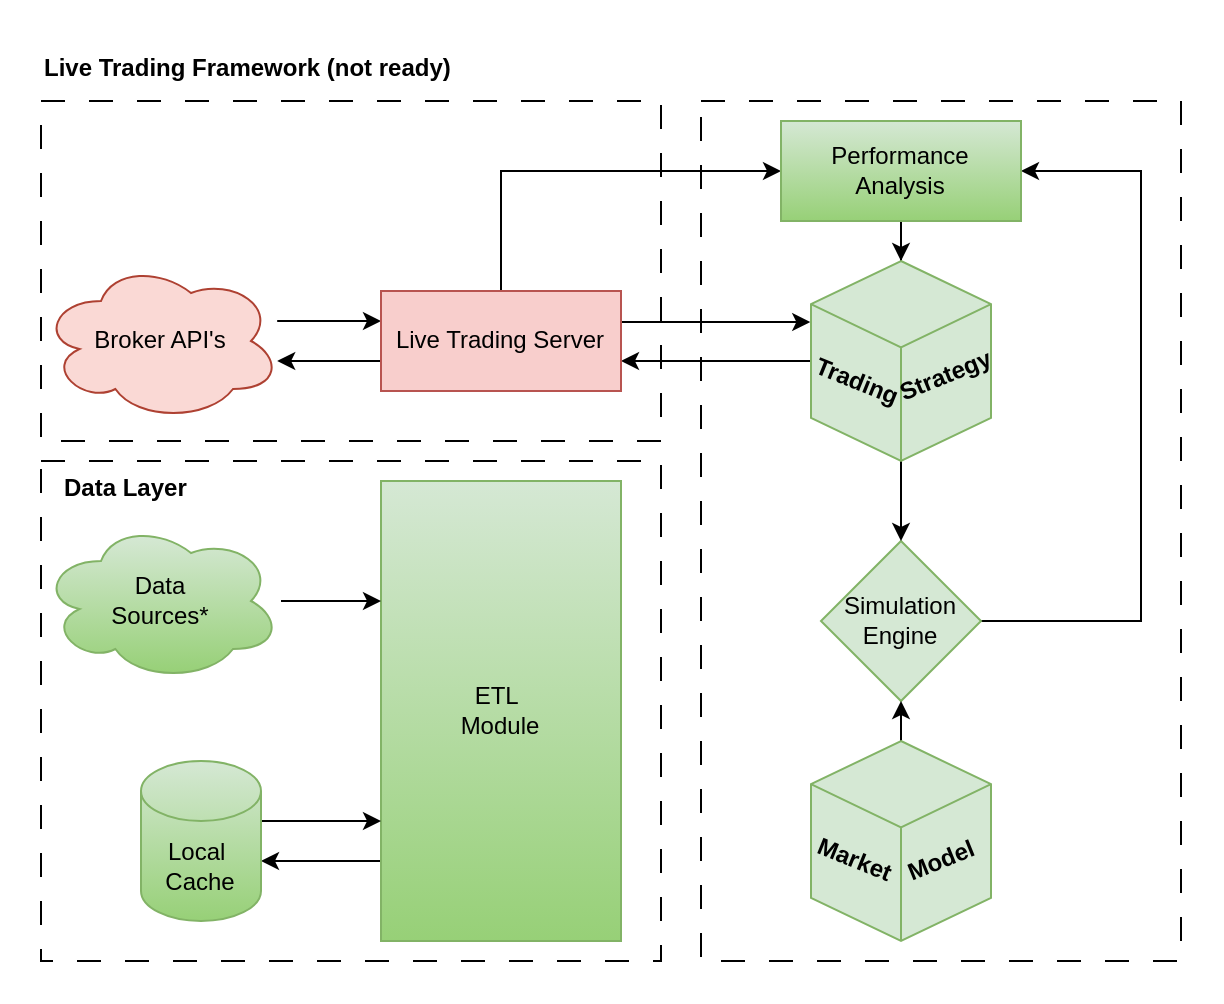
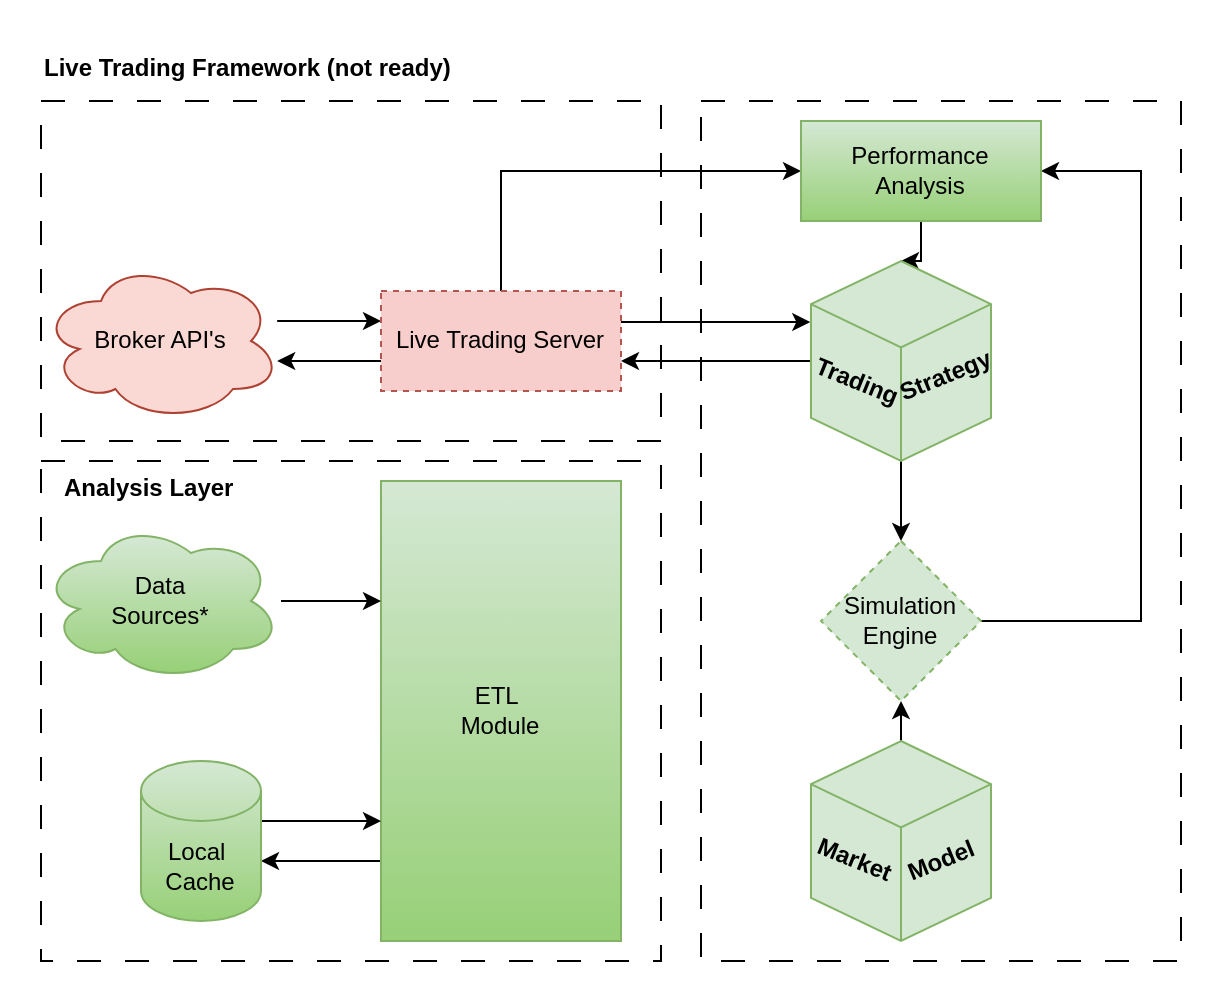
node "Performance Analysis": moved (901, 171) -> (921, 171)
node "Live Trading Server": style solid -> dashed
node "Data Layer": label "Data Layer" -> "Analysis Layer"
node "Simulation Engine": style solid -> dashed
